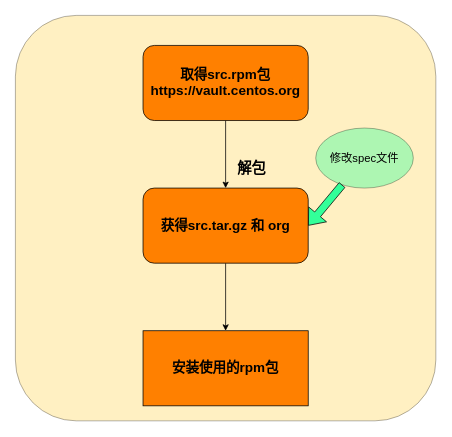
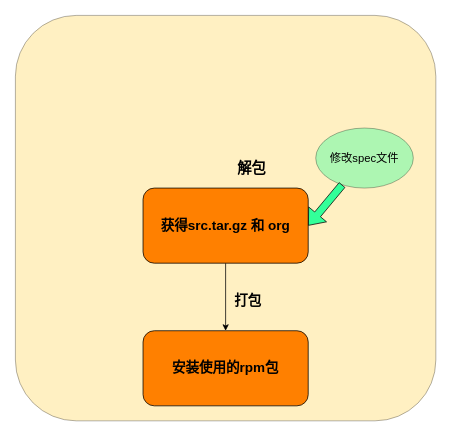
node "取得src.rpm包 https://vault.centos.org": removed
edge "取得src.rpm包 https://vault.centos.org" -> "获得src.tar.gz 和 org": removed
node "打包": added
node "安装使用的rpm包": shape rectangle -> rounded rectangle
